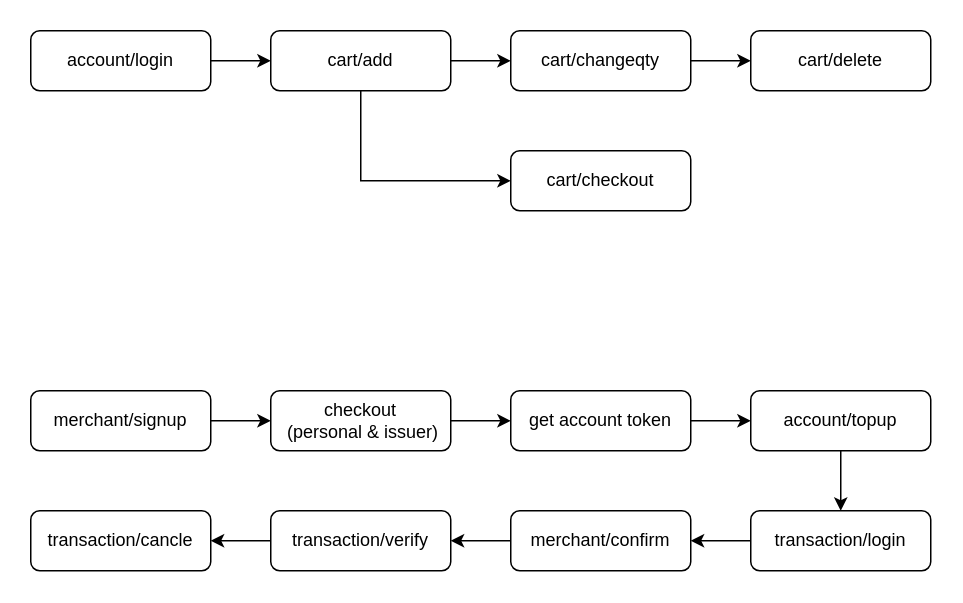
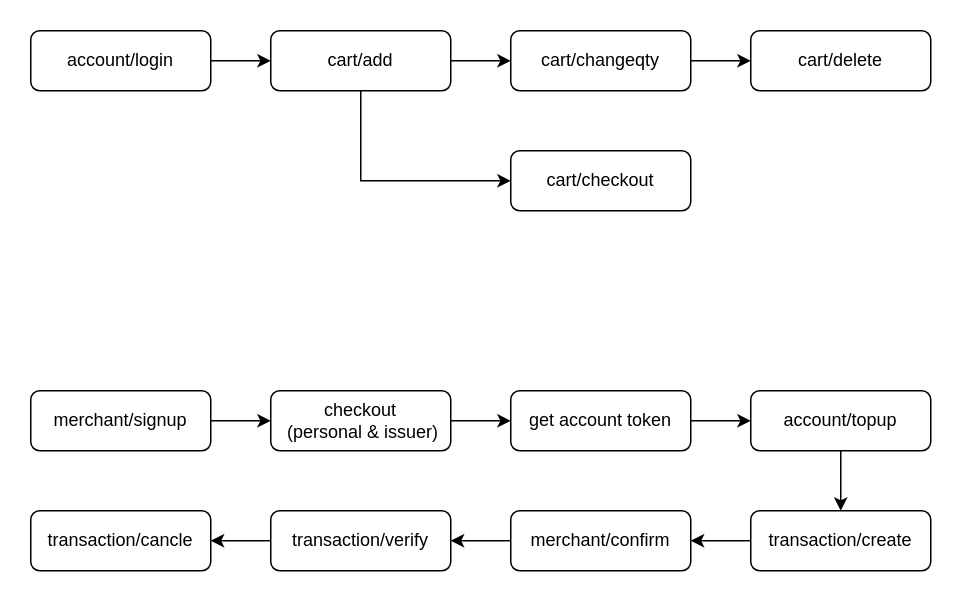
node "transaction/login": label "transaction/login" -> "transaction/create"
